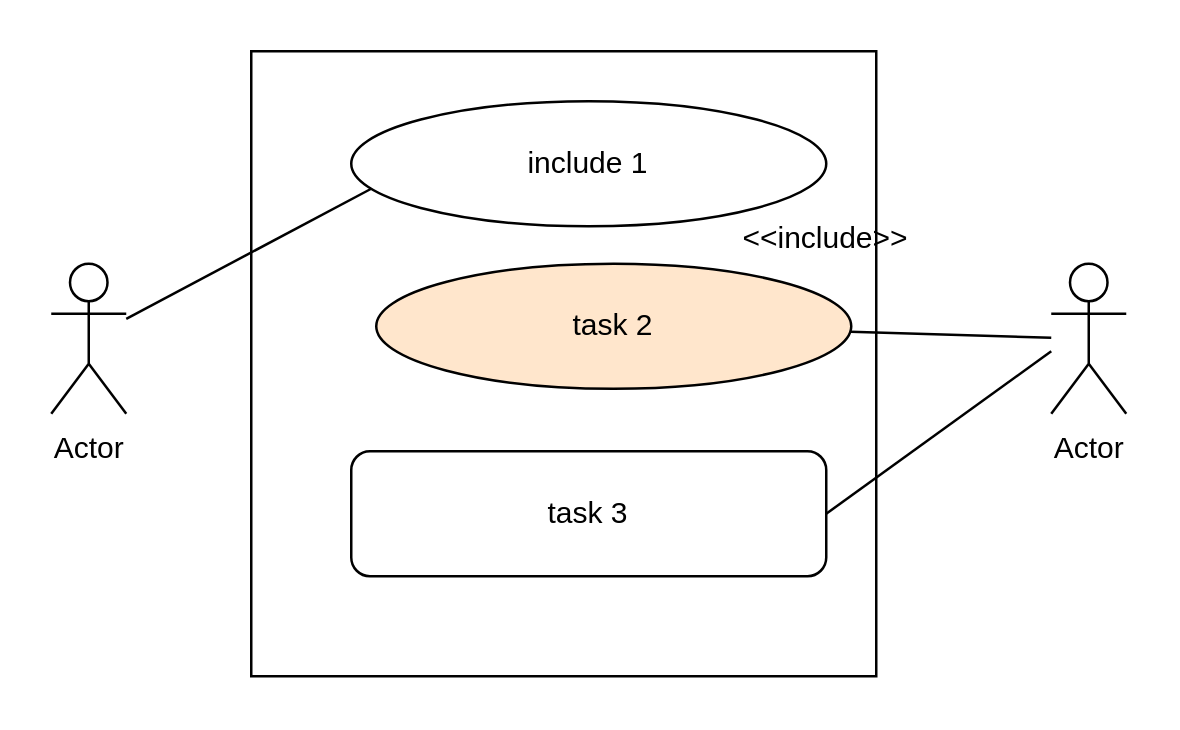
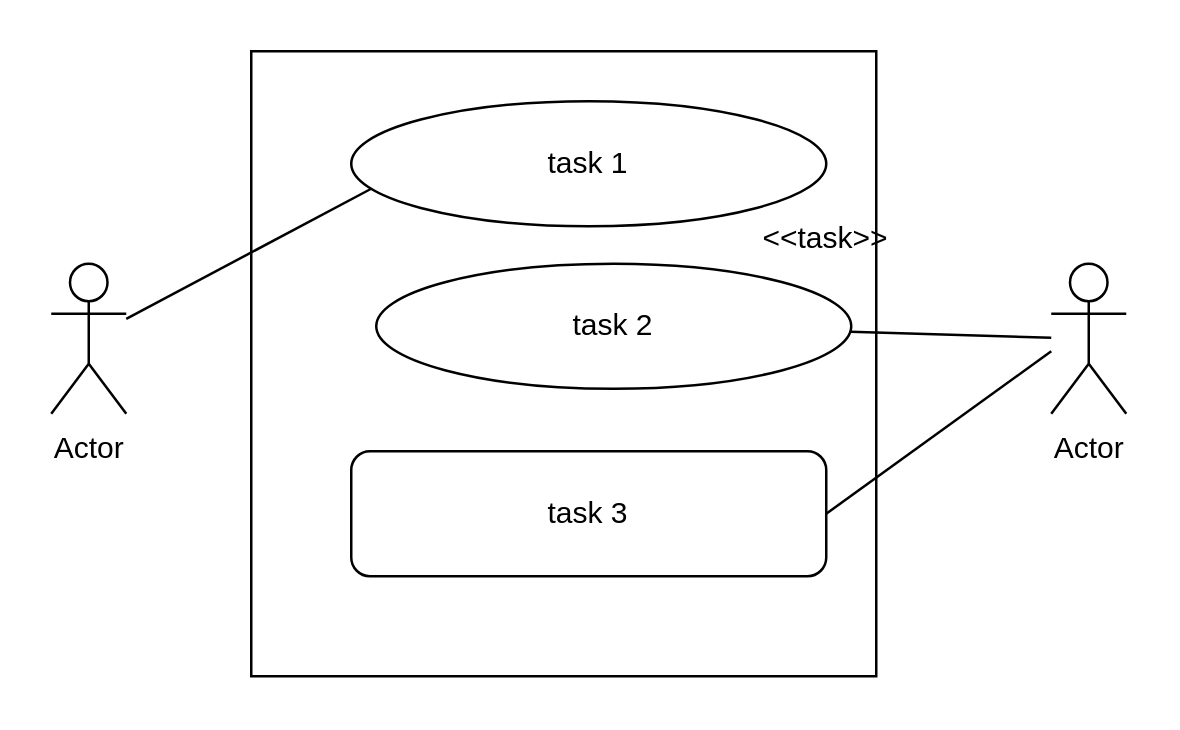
node "include 1": label "include 1" -> "task 1"
node "<<include>>": label "<<include>>" -> "<<task>>"
node "task 2": fillcolor #ffe6cc -> #ffffff
